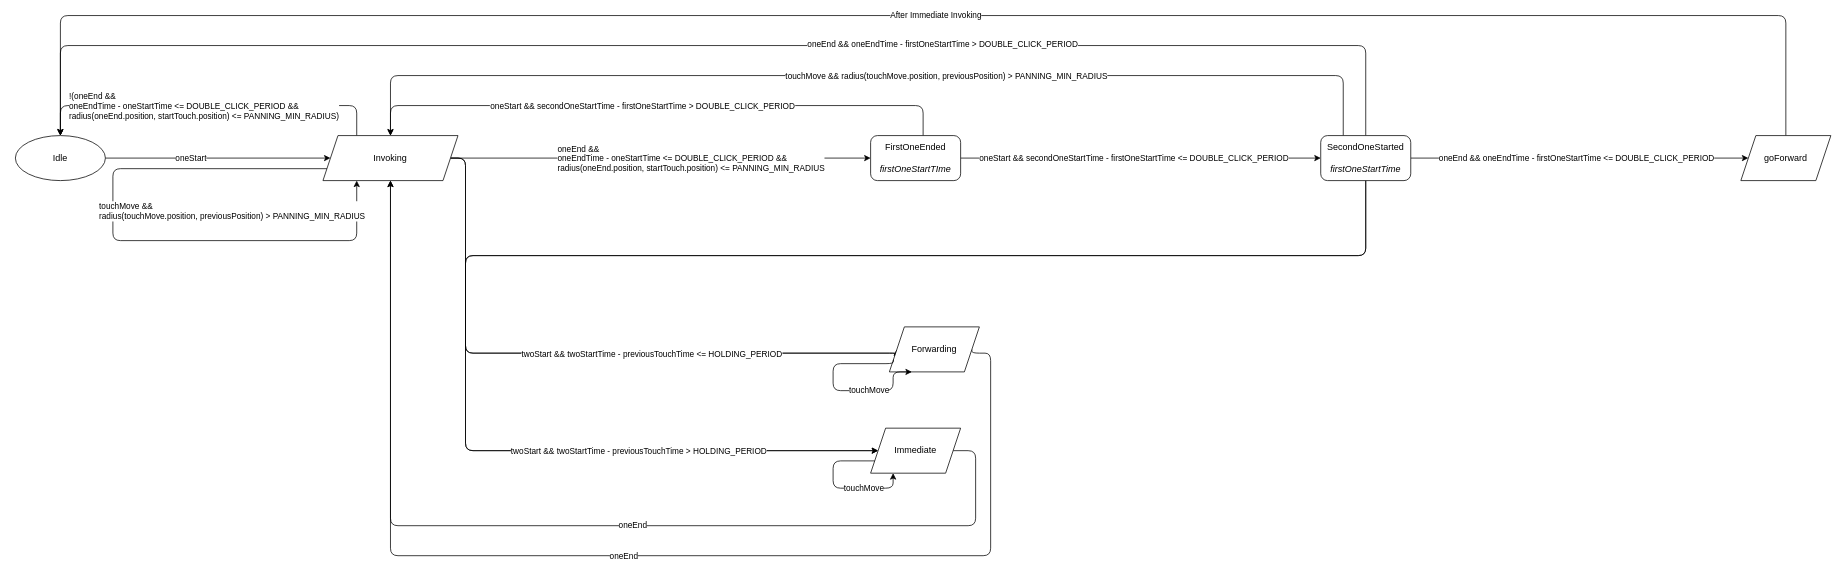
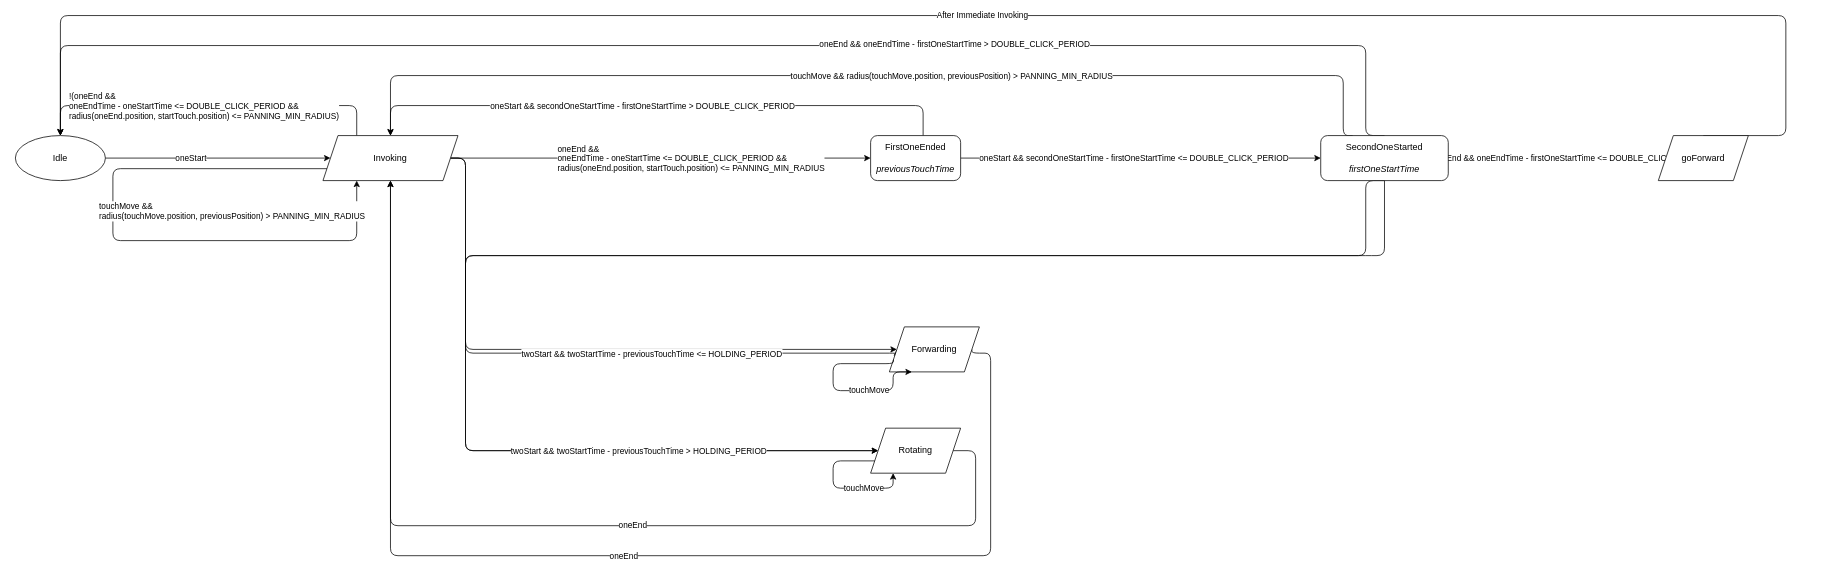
node "FirstOneEnded firstOneStartTIme": label "FirstOneEnded firstOneStartTIme" -> "FirstOneEnded previousTouchTime"
node "SecondOneStarted firstOneStartTime": size 90x45 -> 128x45
node "goForward": moved (1785, 158) -> (1703, 158)
node "Immediate": label "Immediate" -> "Rotating"
